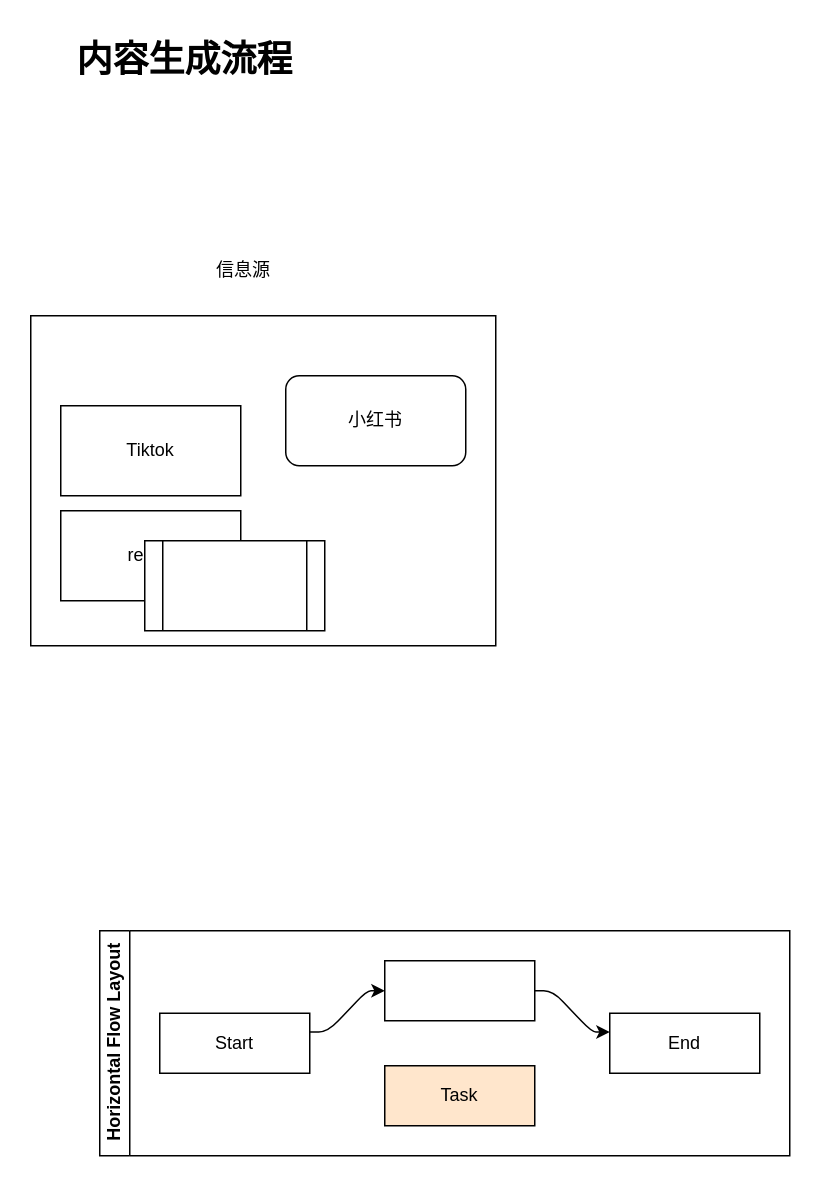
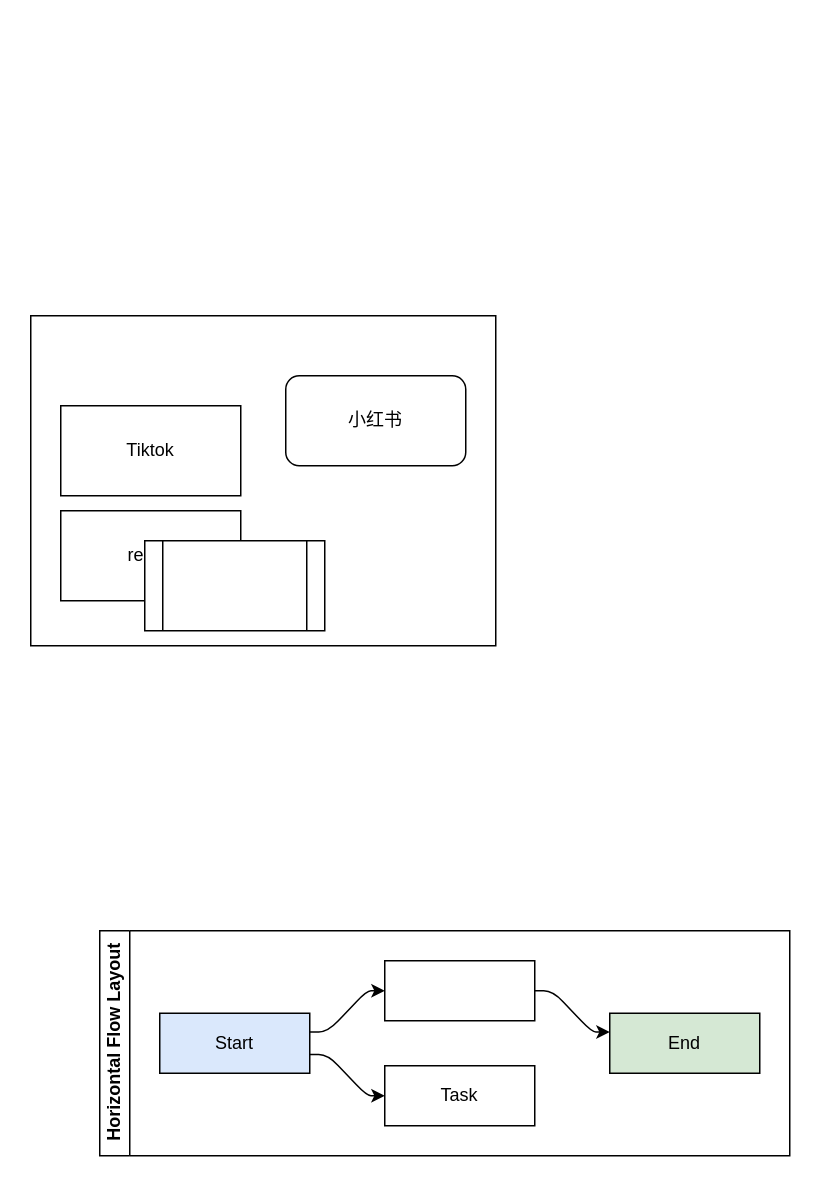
node "内容生成流程": removed
node "信息源": removed
node "Start": fillcolor #ffffff -> #dae8fc
node "End": fillcolor #ffffff -> #d5e8d4
edge "Start" -> "Task": added
node "Task": fillcolor #ffe6cc -> #ffffff
